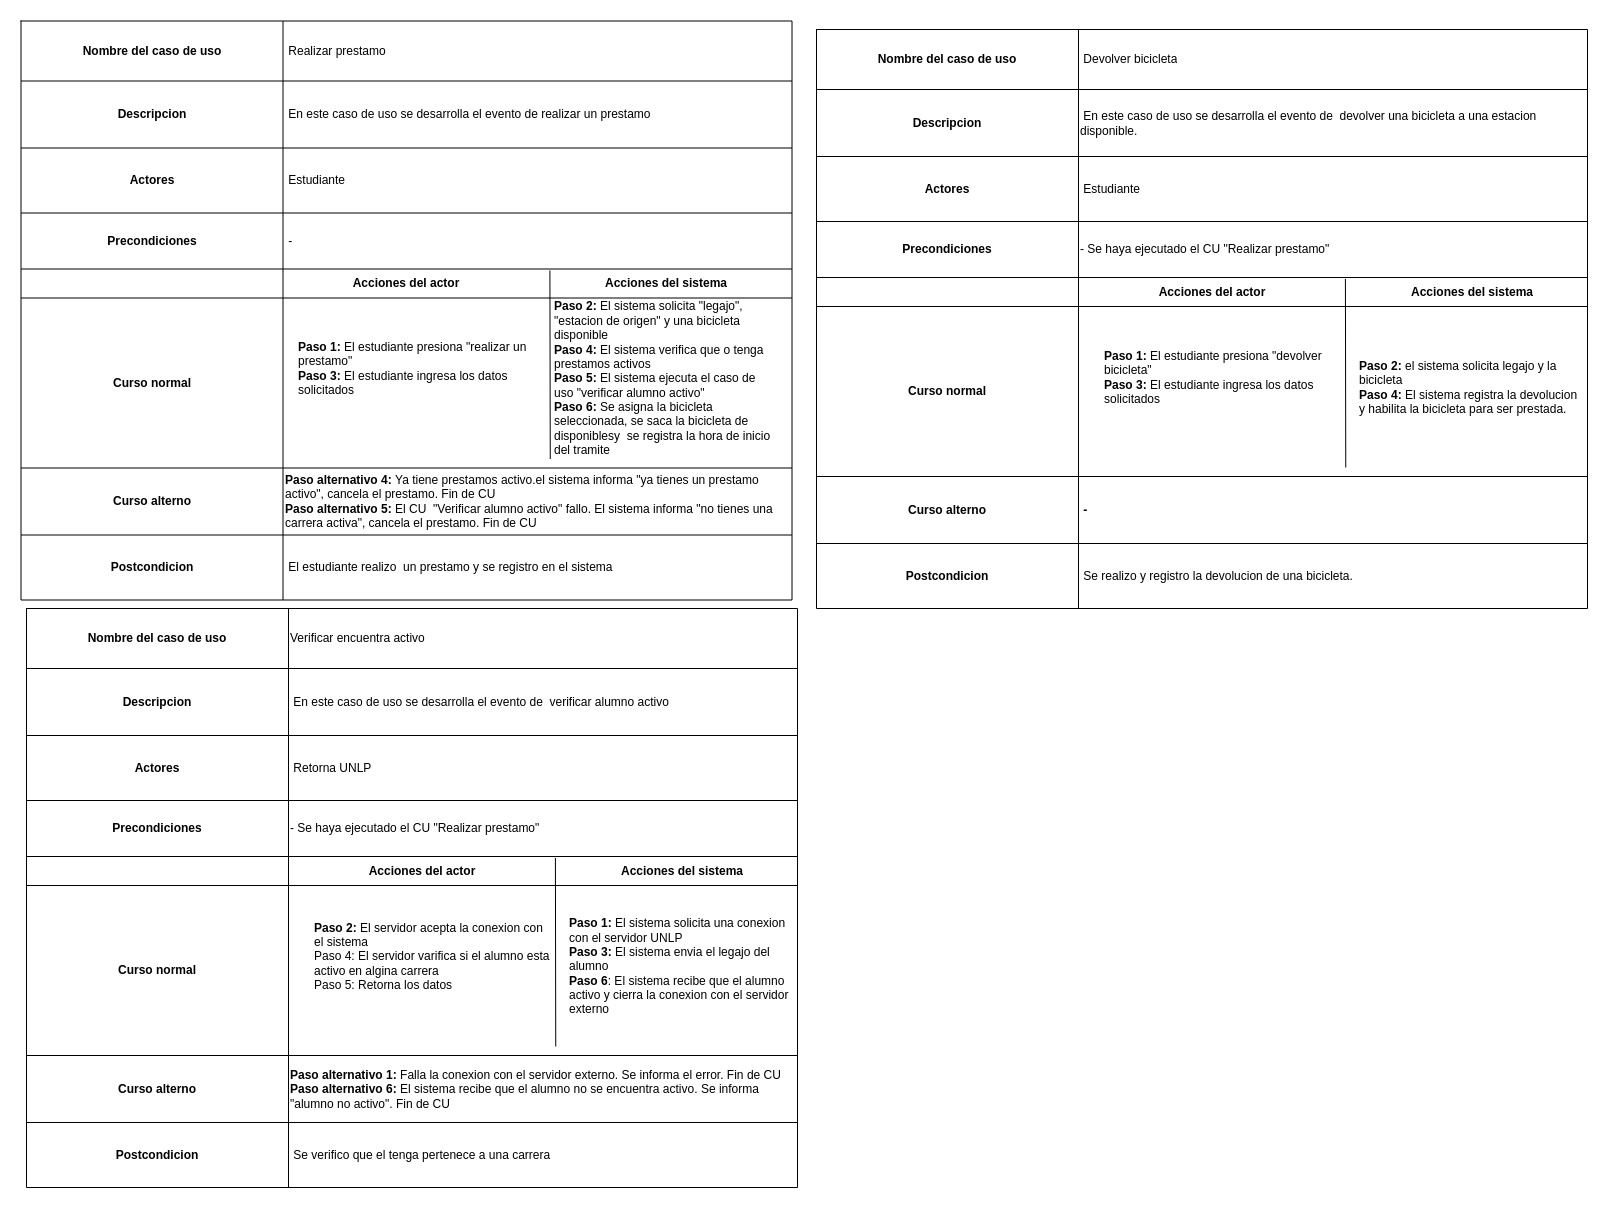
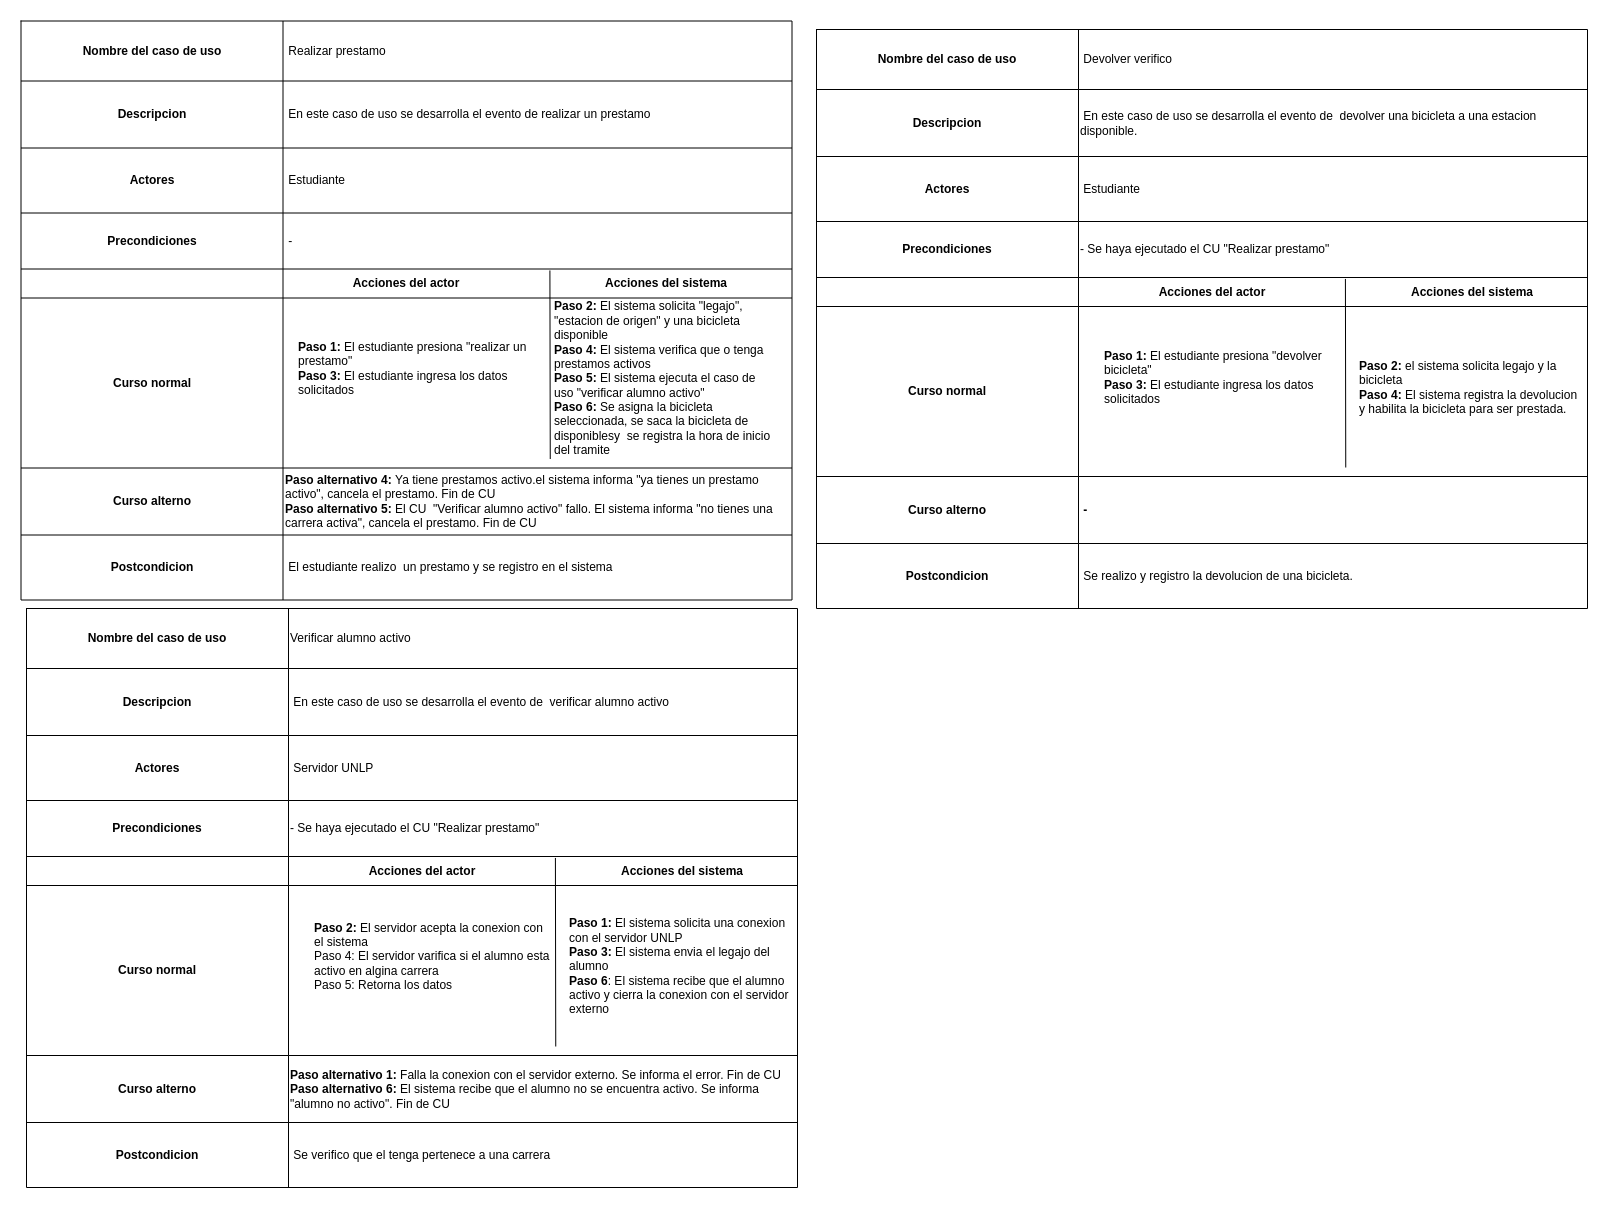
node "Devolver bicicleta": label "Devolver bicicleta" -> "Devolver verifico"
node "Verificar encuentra activo": label "Verificar encuentra activo" -> "Verificar alumno activo"
node "Retorna UNLP": label "Retorna UNLP" -> "Servidor UNLP"
